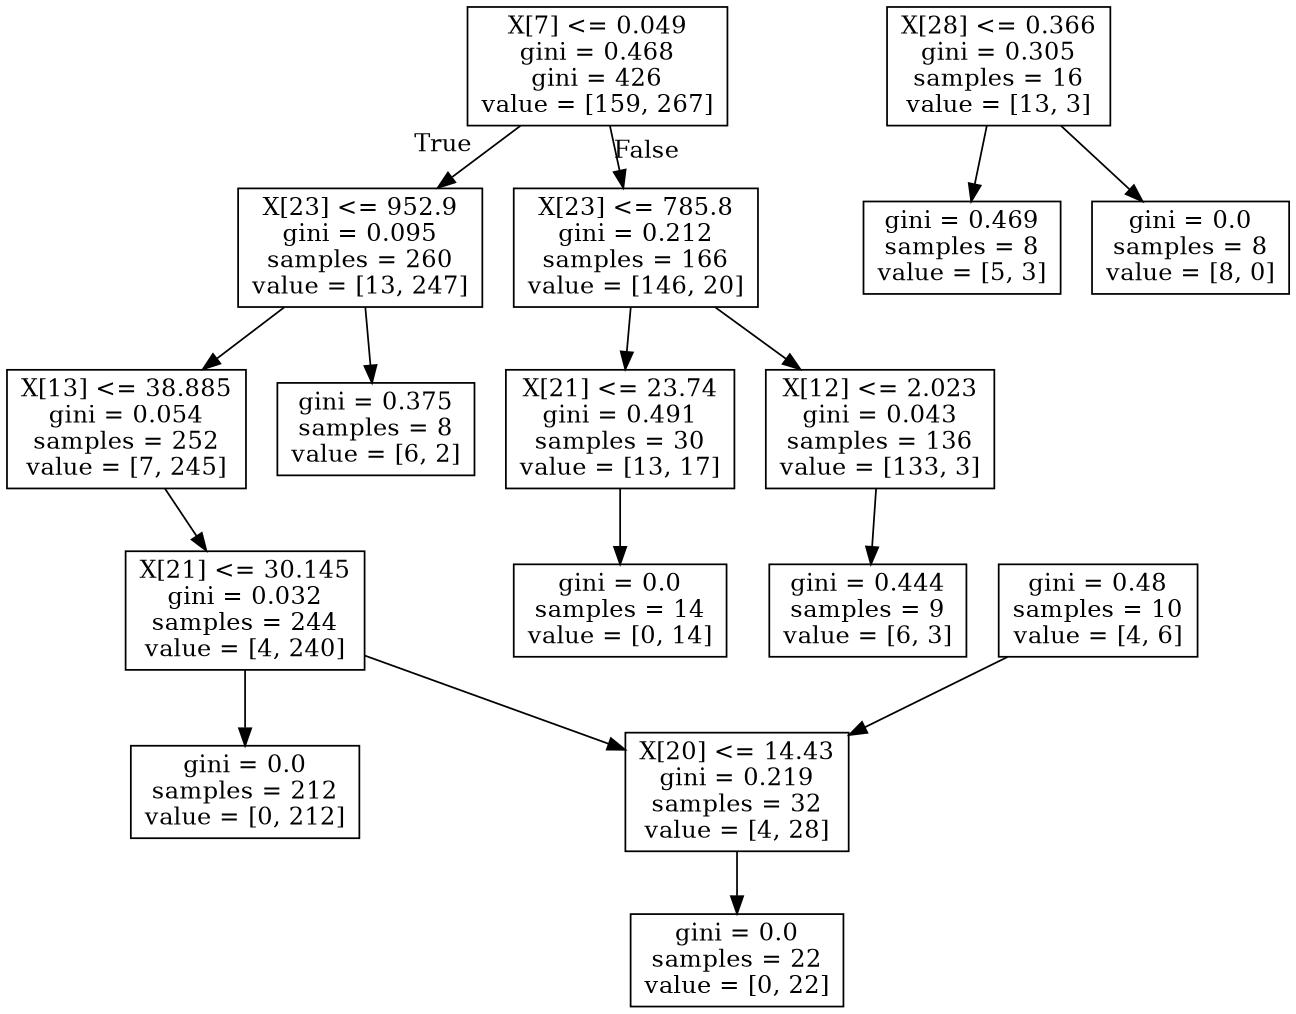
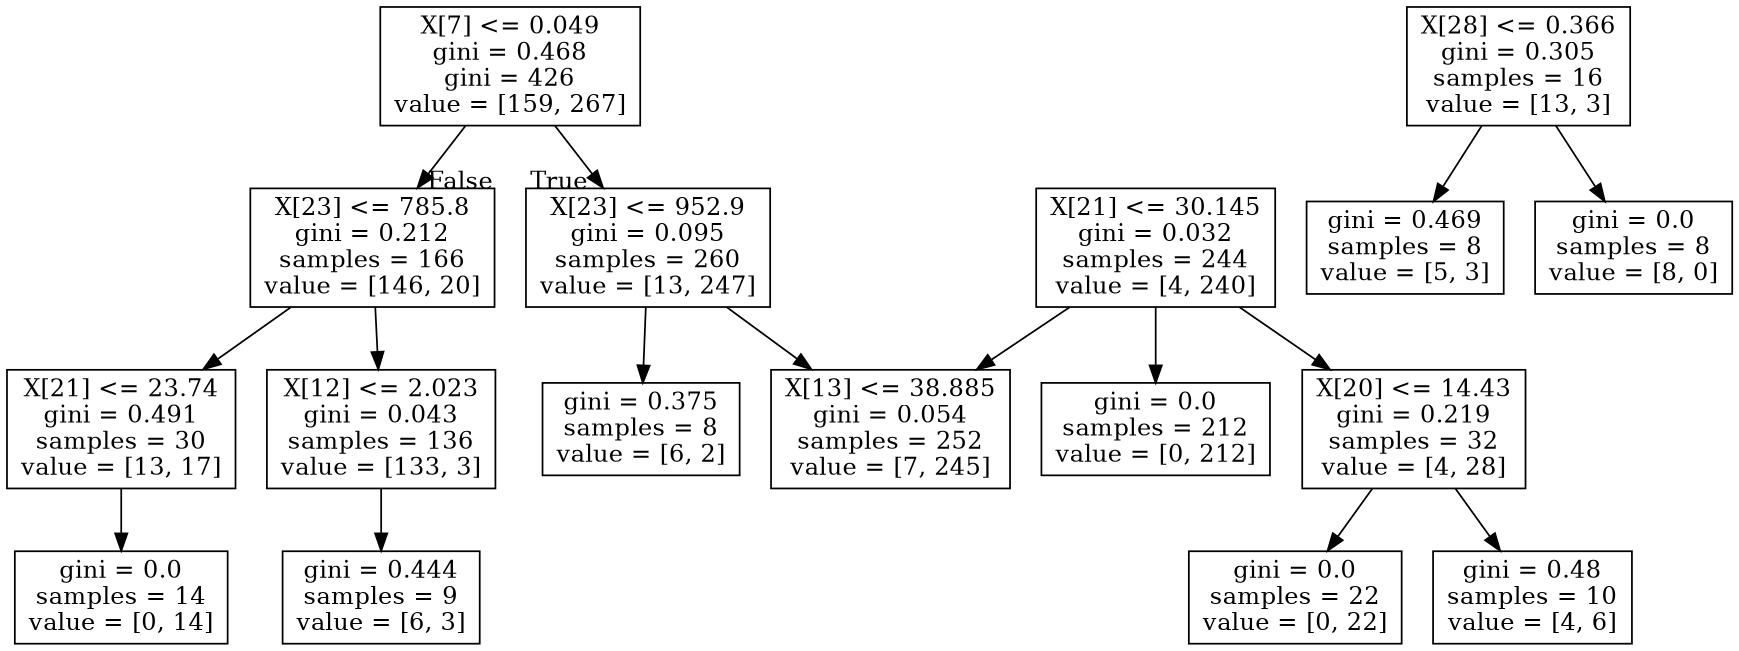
edge "X[13] <= 38.885 gini = 0.054 samples = 252 value = [7, 245]" -> "X[21] <= 30.145 gini = 0.032 samples = 244 value = [4, 240]": reversed
edge "gini = 0.48 samples = 10 value = [4, 6]" -> "X[20] <= 14.43 gini = 0.219 samples = 32 value = [4, 28]": reversed
